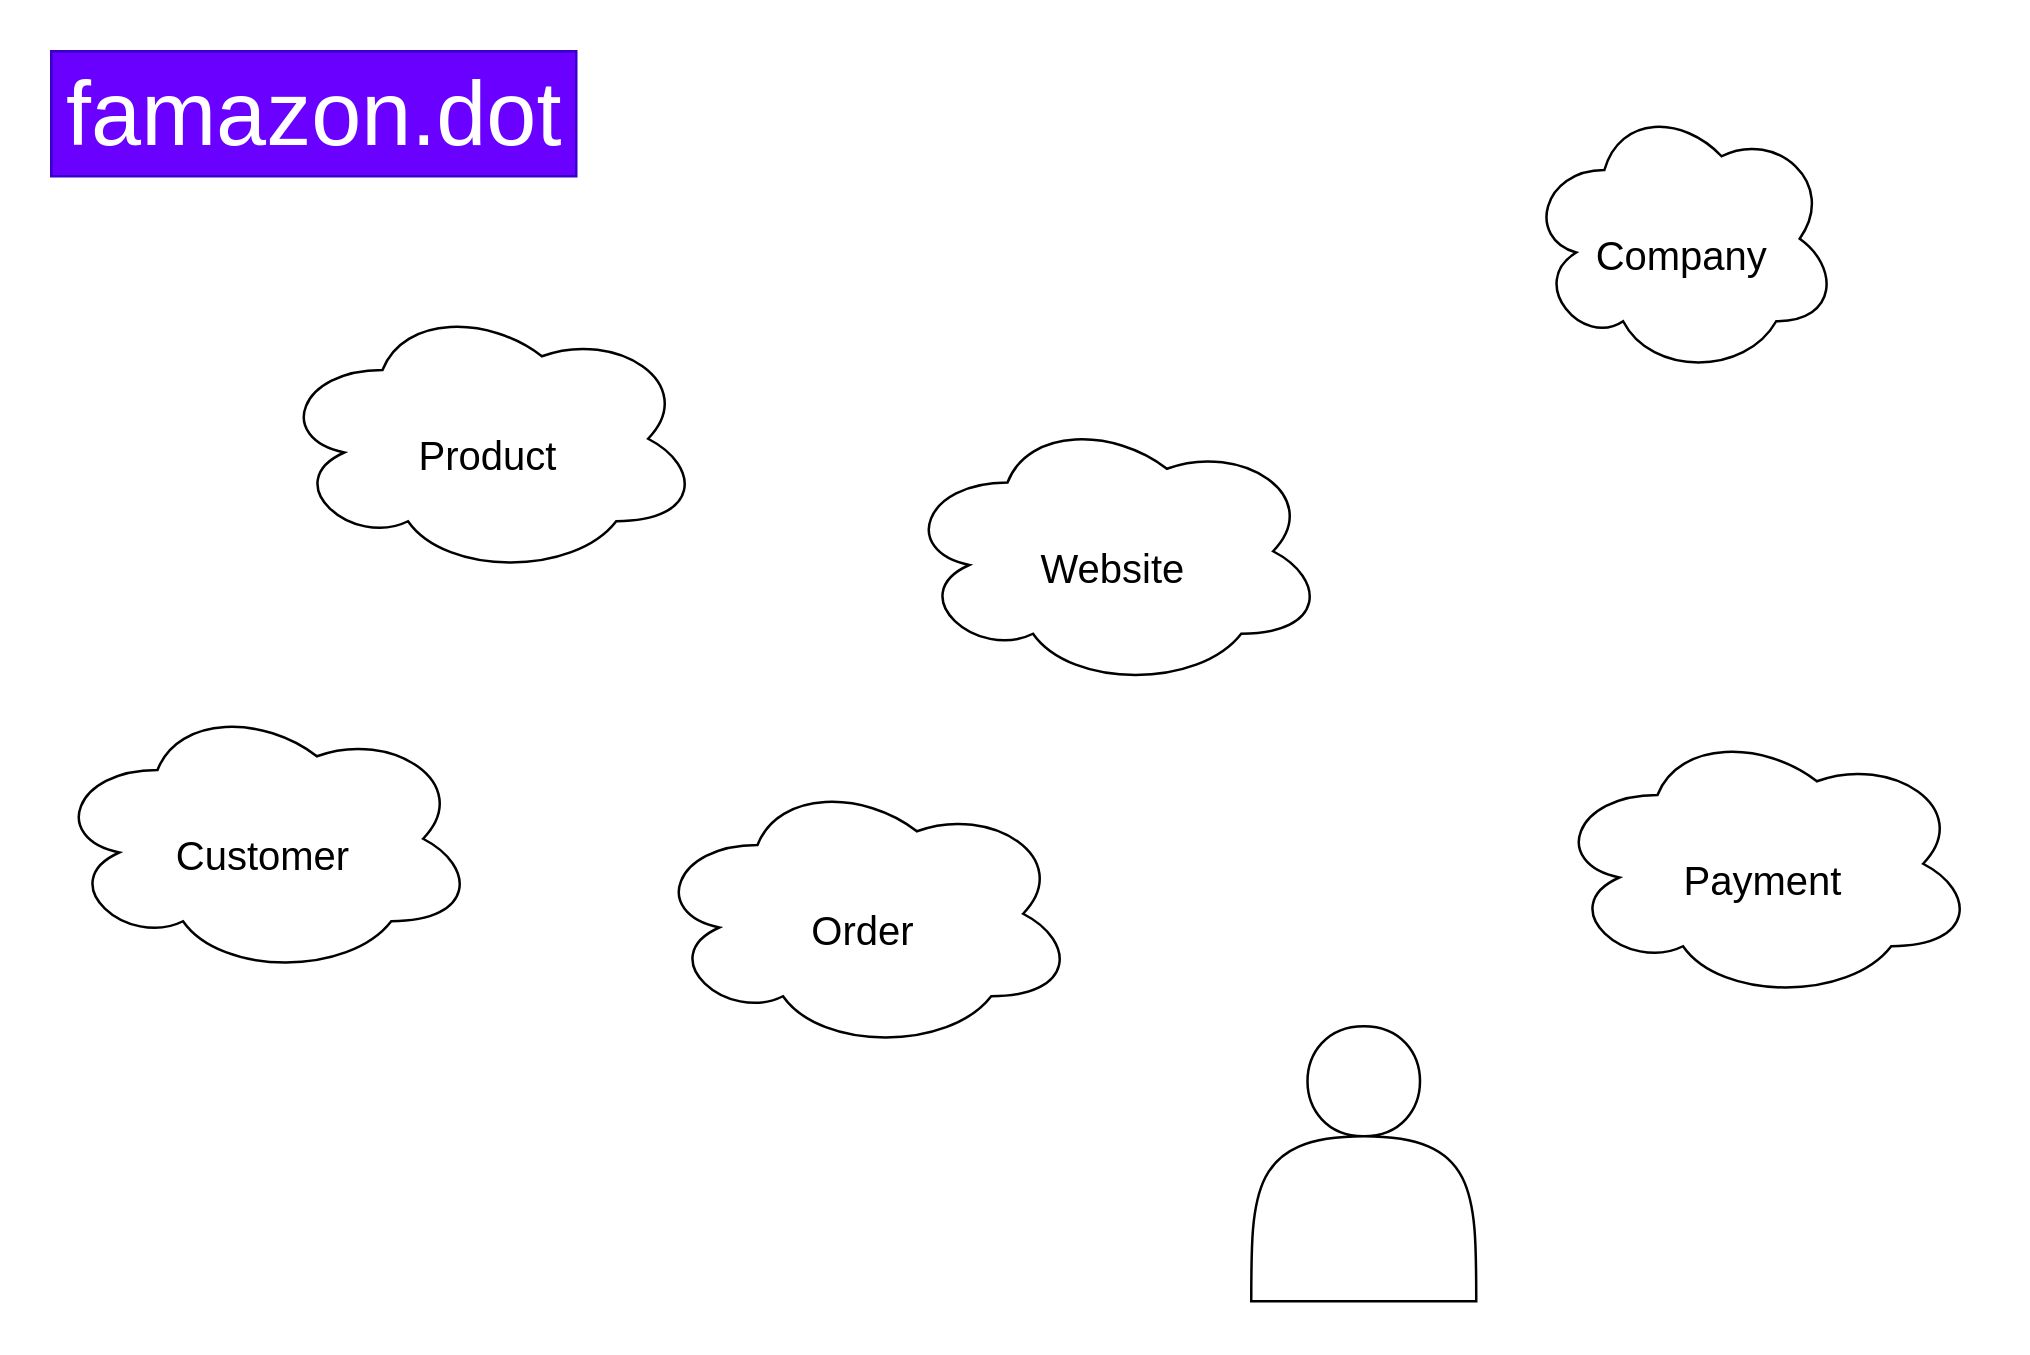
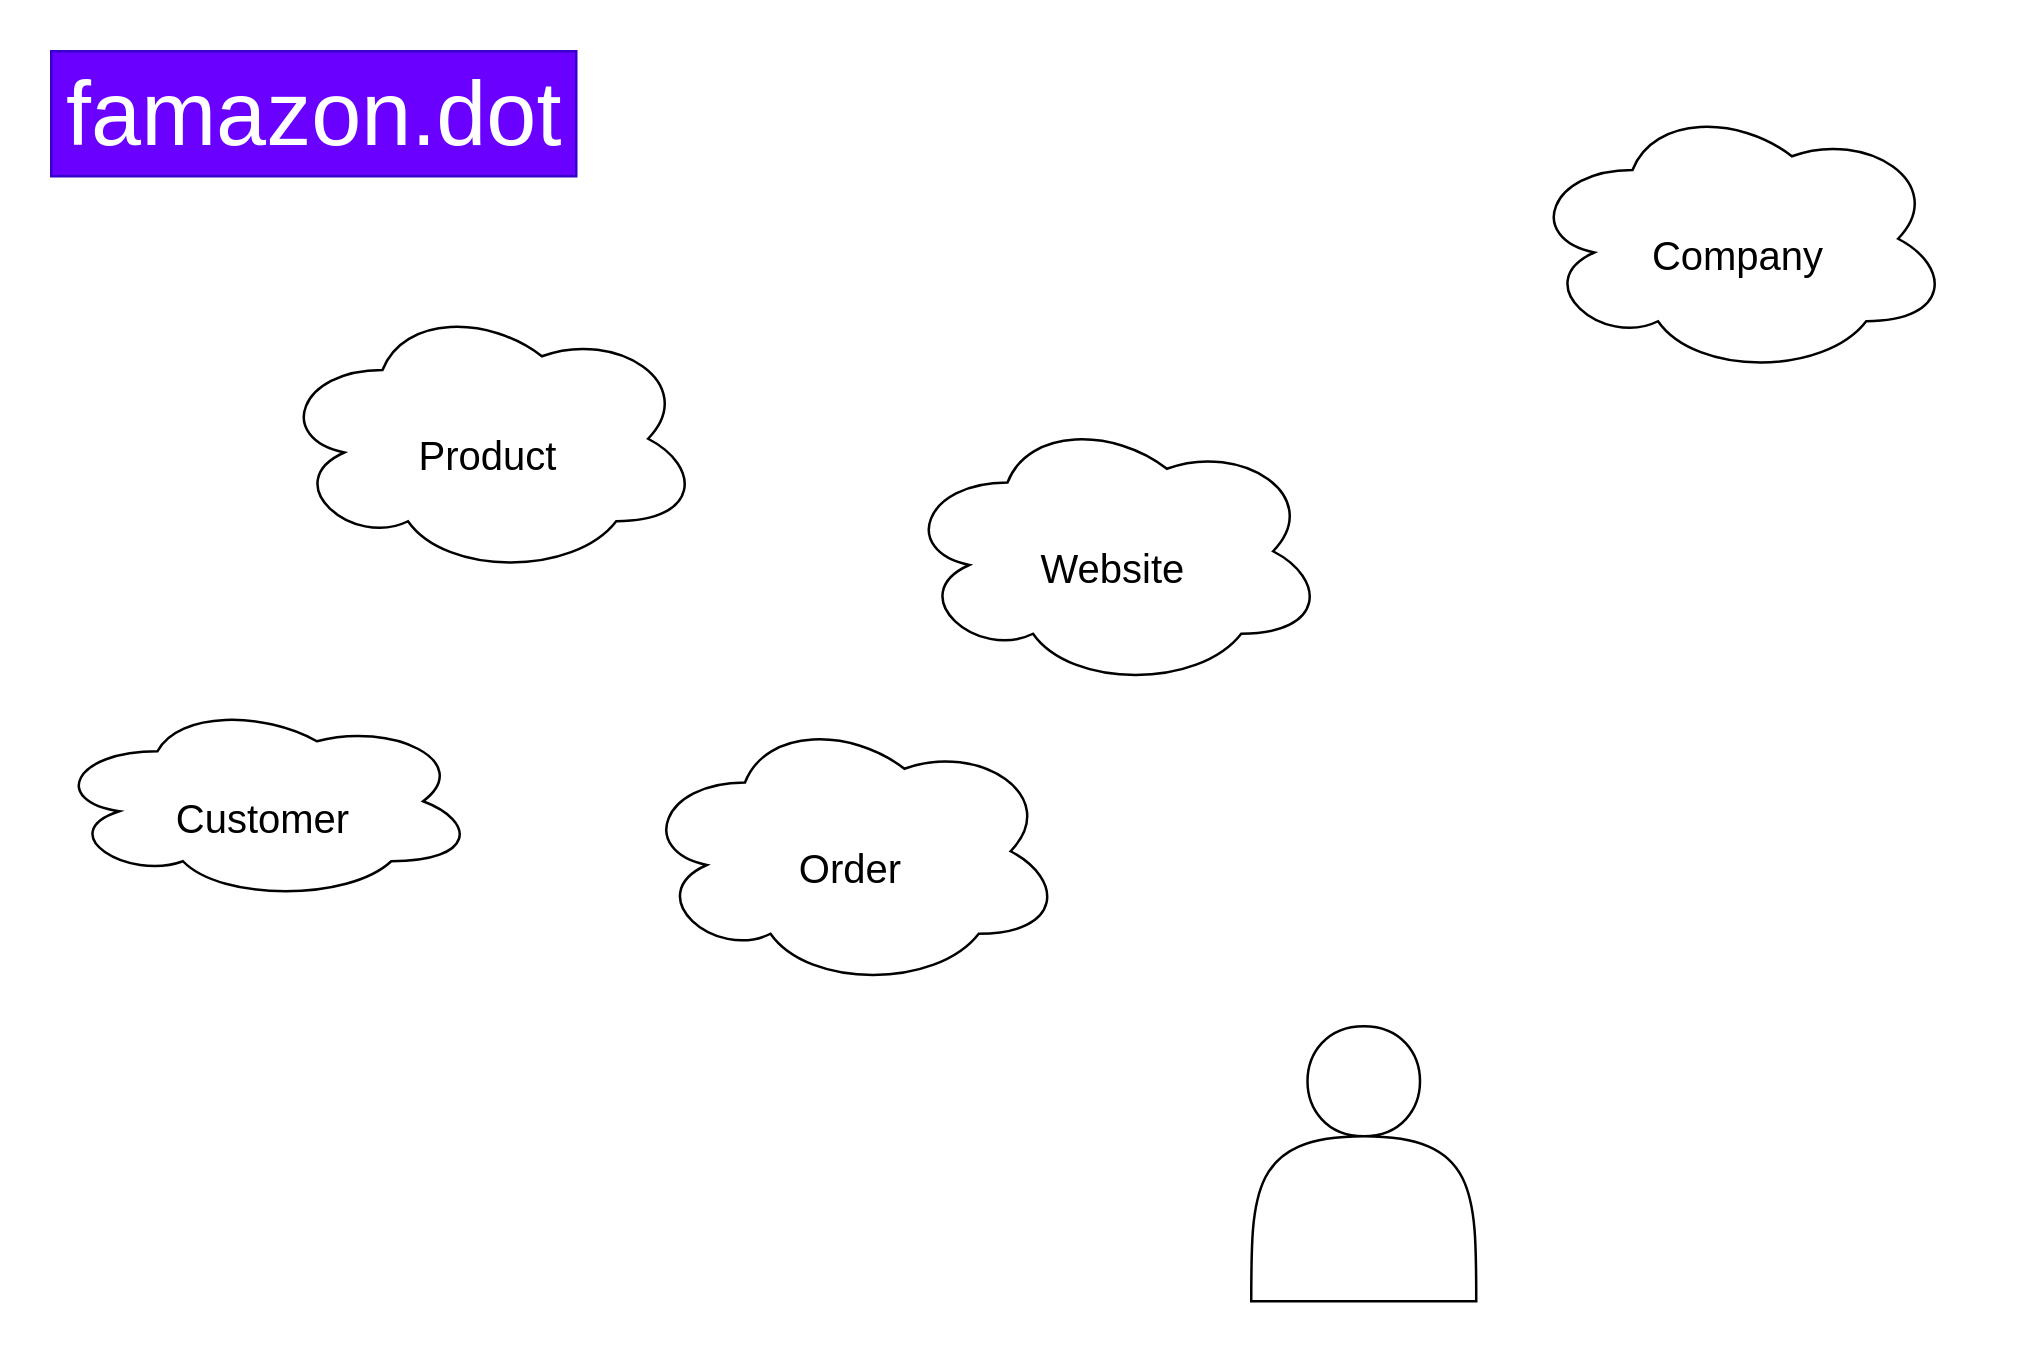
node "Company": size 313x275 -> 425x275
node "Customer": size 425x275 -> 425x200
node "Payment": removed
node "Order": moved (864, 914) -> (851, 851)
